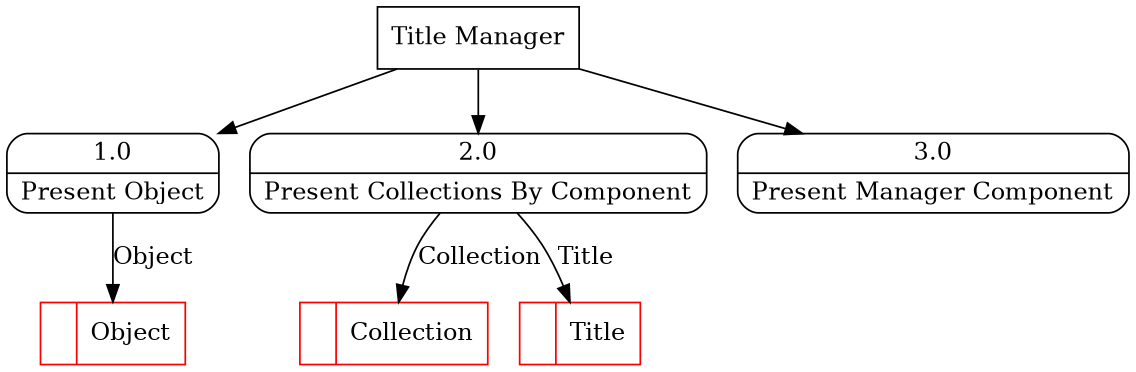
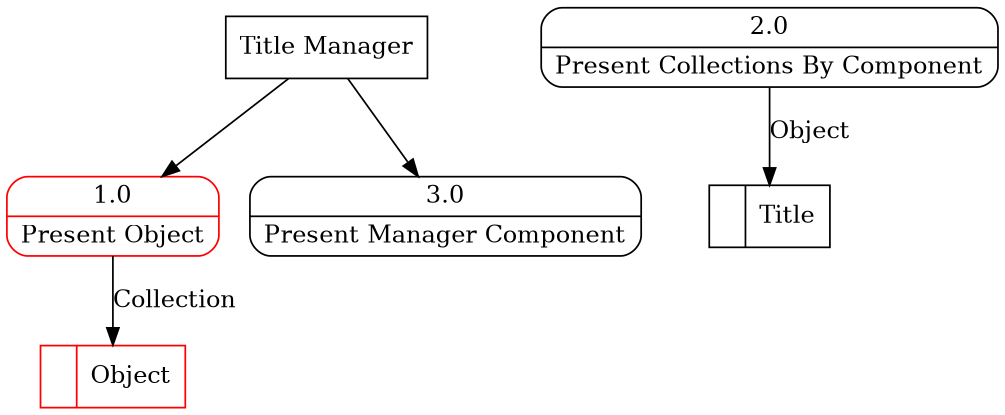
edge "Title Manager" -> "2.0": removed
node "1.0": color black -> red
edge "1.0" -> "Object": label "Object" -> "Collection"
edge "2.0" -> "Title": label "Title" -> "Object"
node "Collection": removed
node "Title": color red -> black
